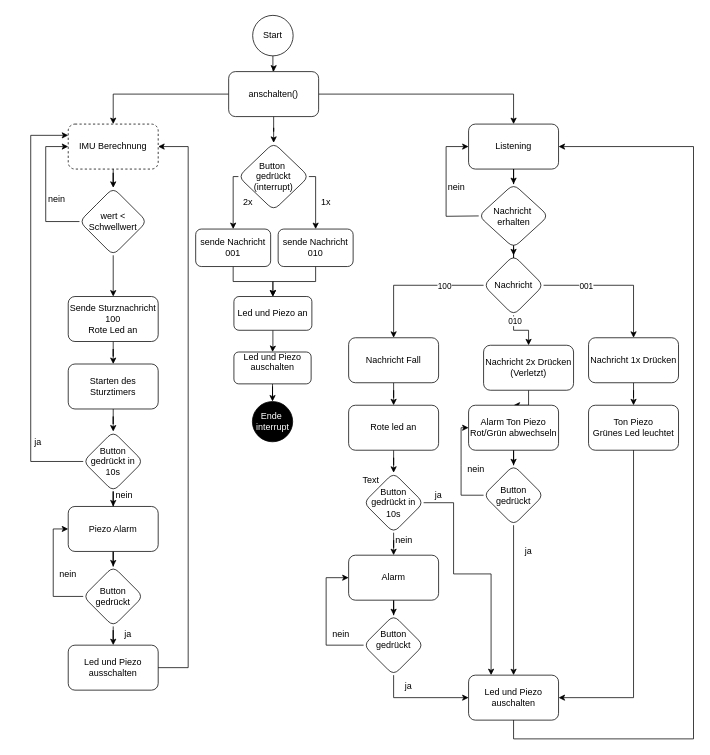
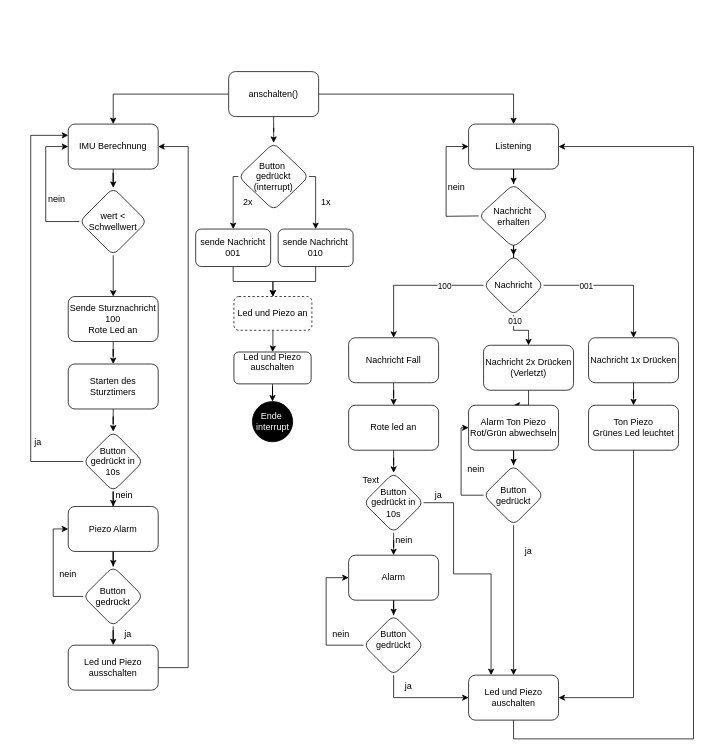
node "Start": removed
edge "Start" -> "anschalten()": removed
node "IMU Berechnung": style dashed -> solid
node "Led und Piezo an": style solid -> dashed
